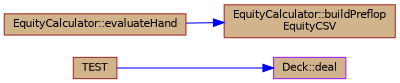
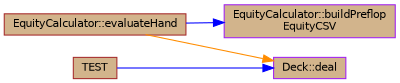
node "EquityCalculator::buildPreflop EquityCSV": color brown -> purple
edge "EquityCalculator::evaluateHand" -> "Deck::deal": added
